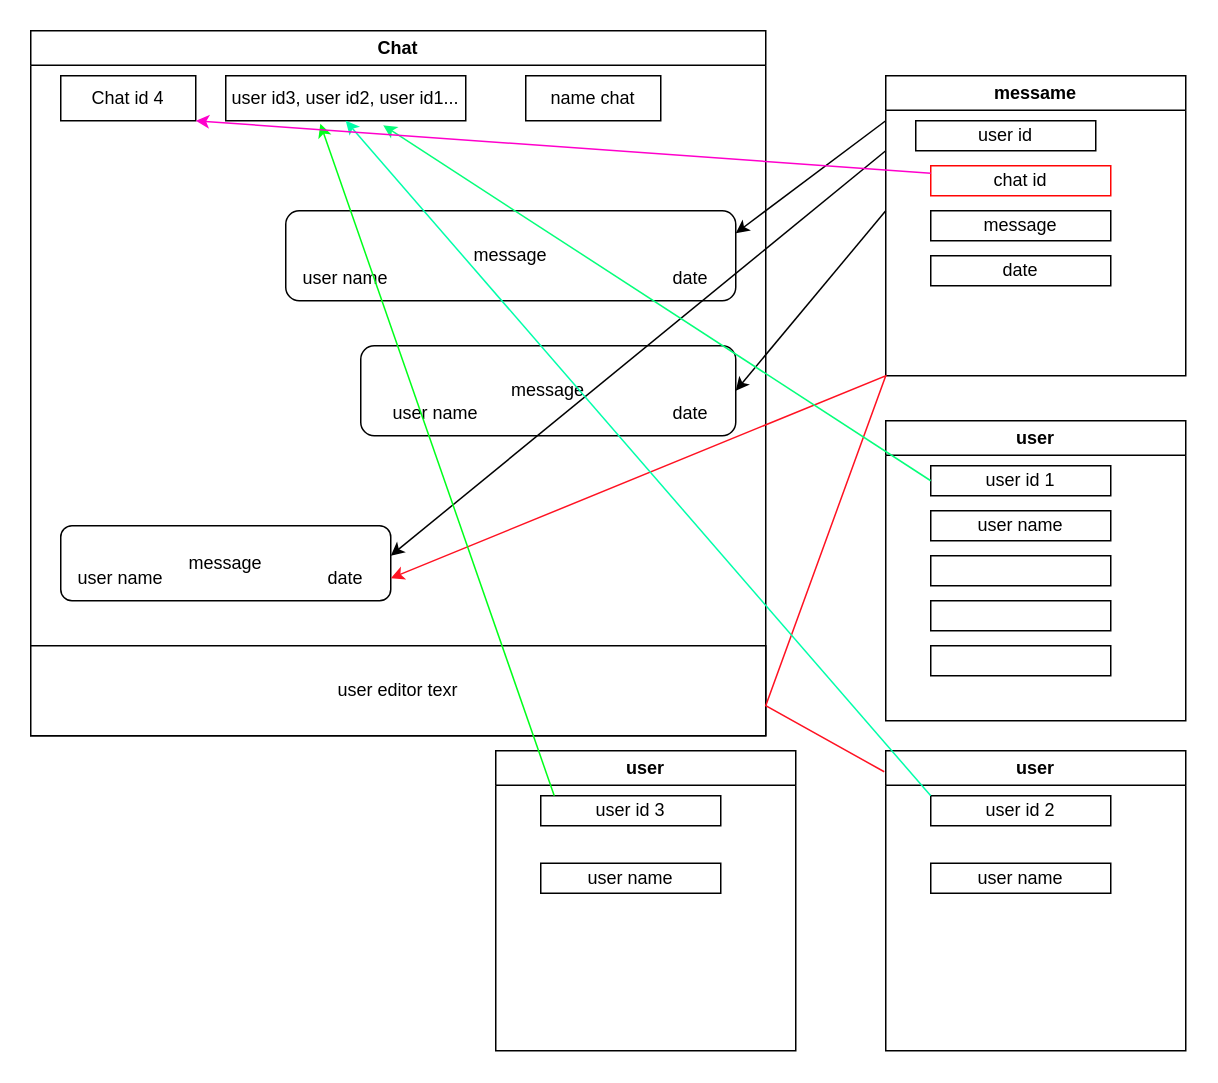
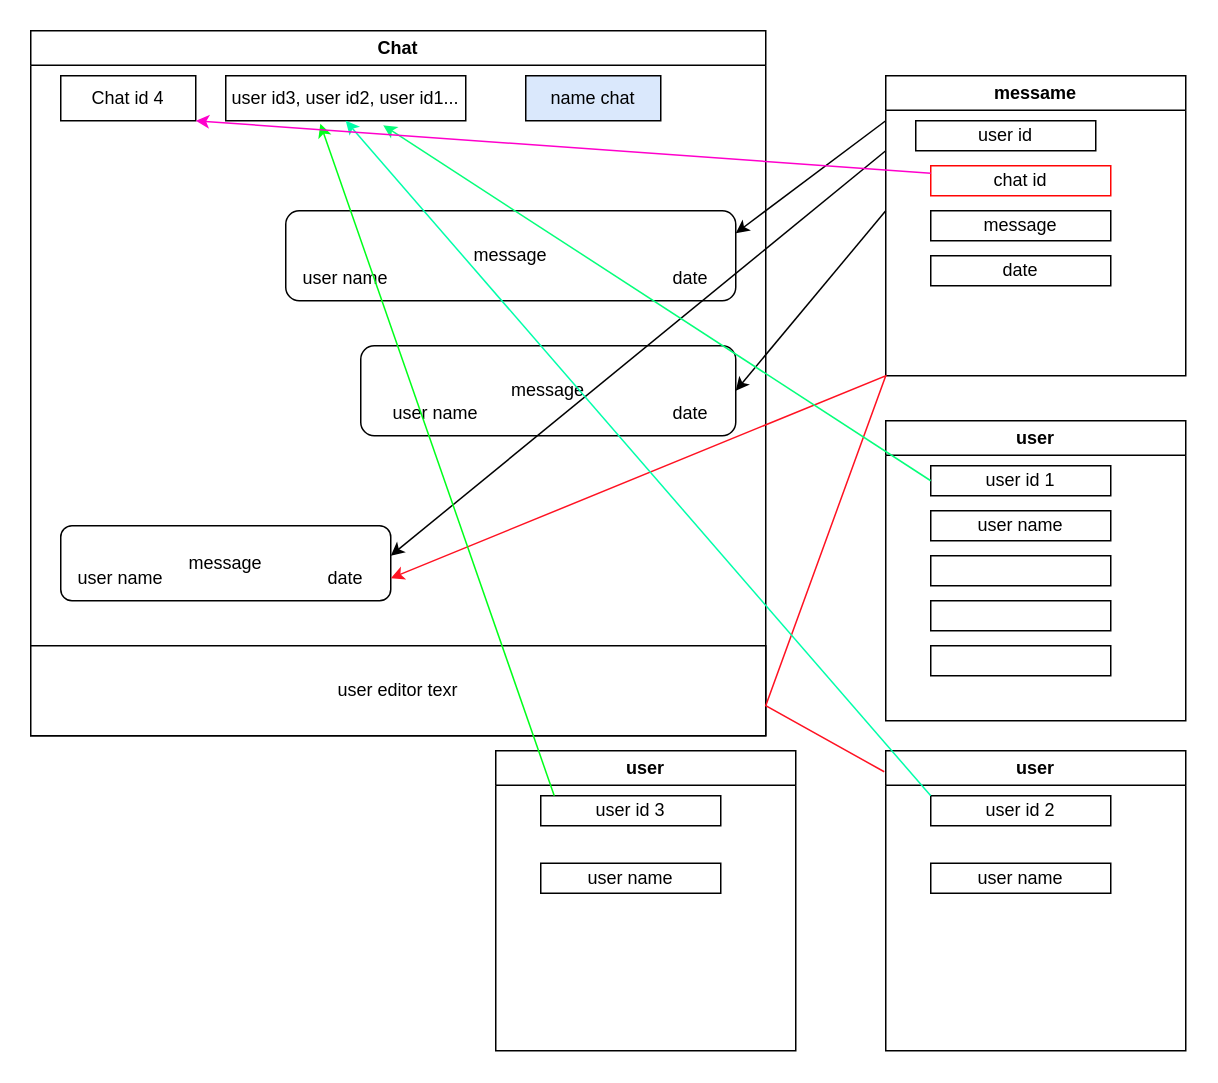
node "name chat": fillcolor #ffffff -> #dae8fc
